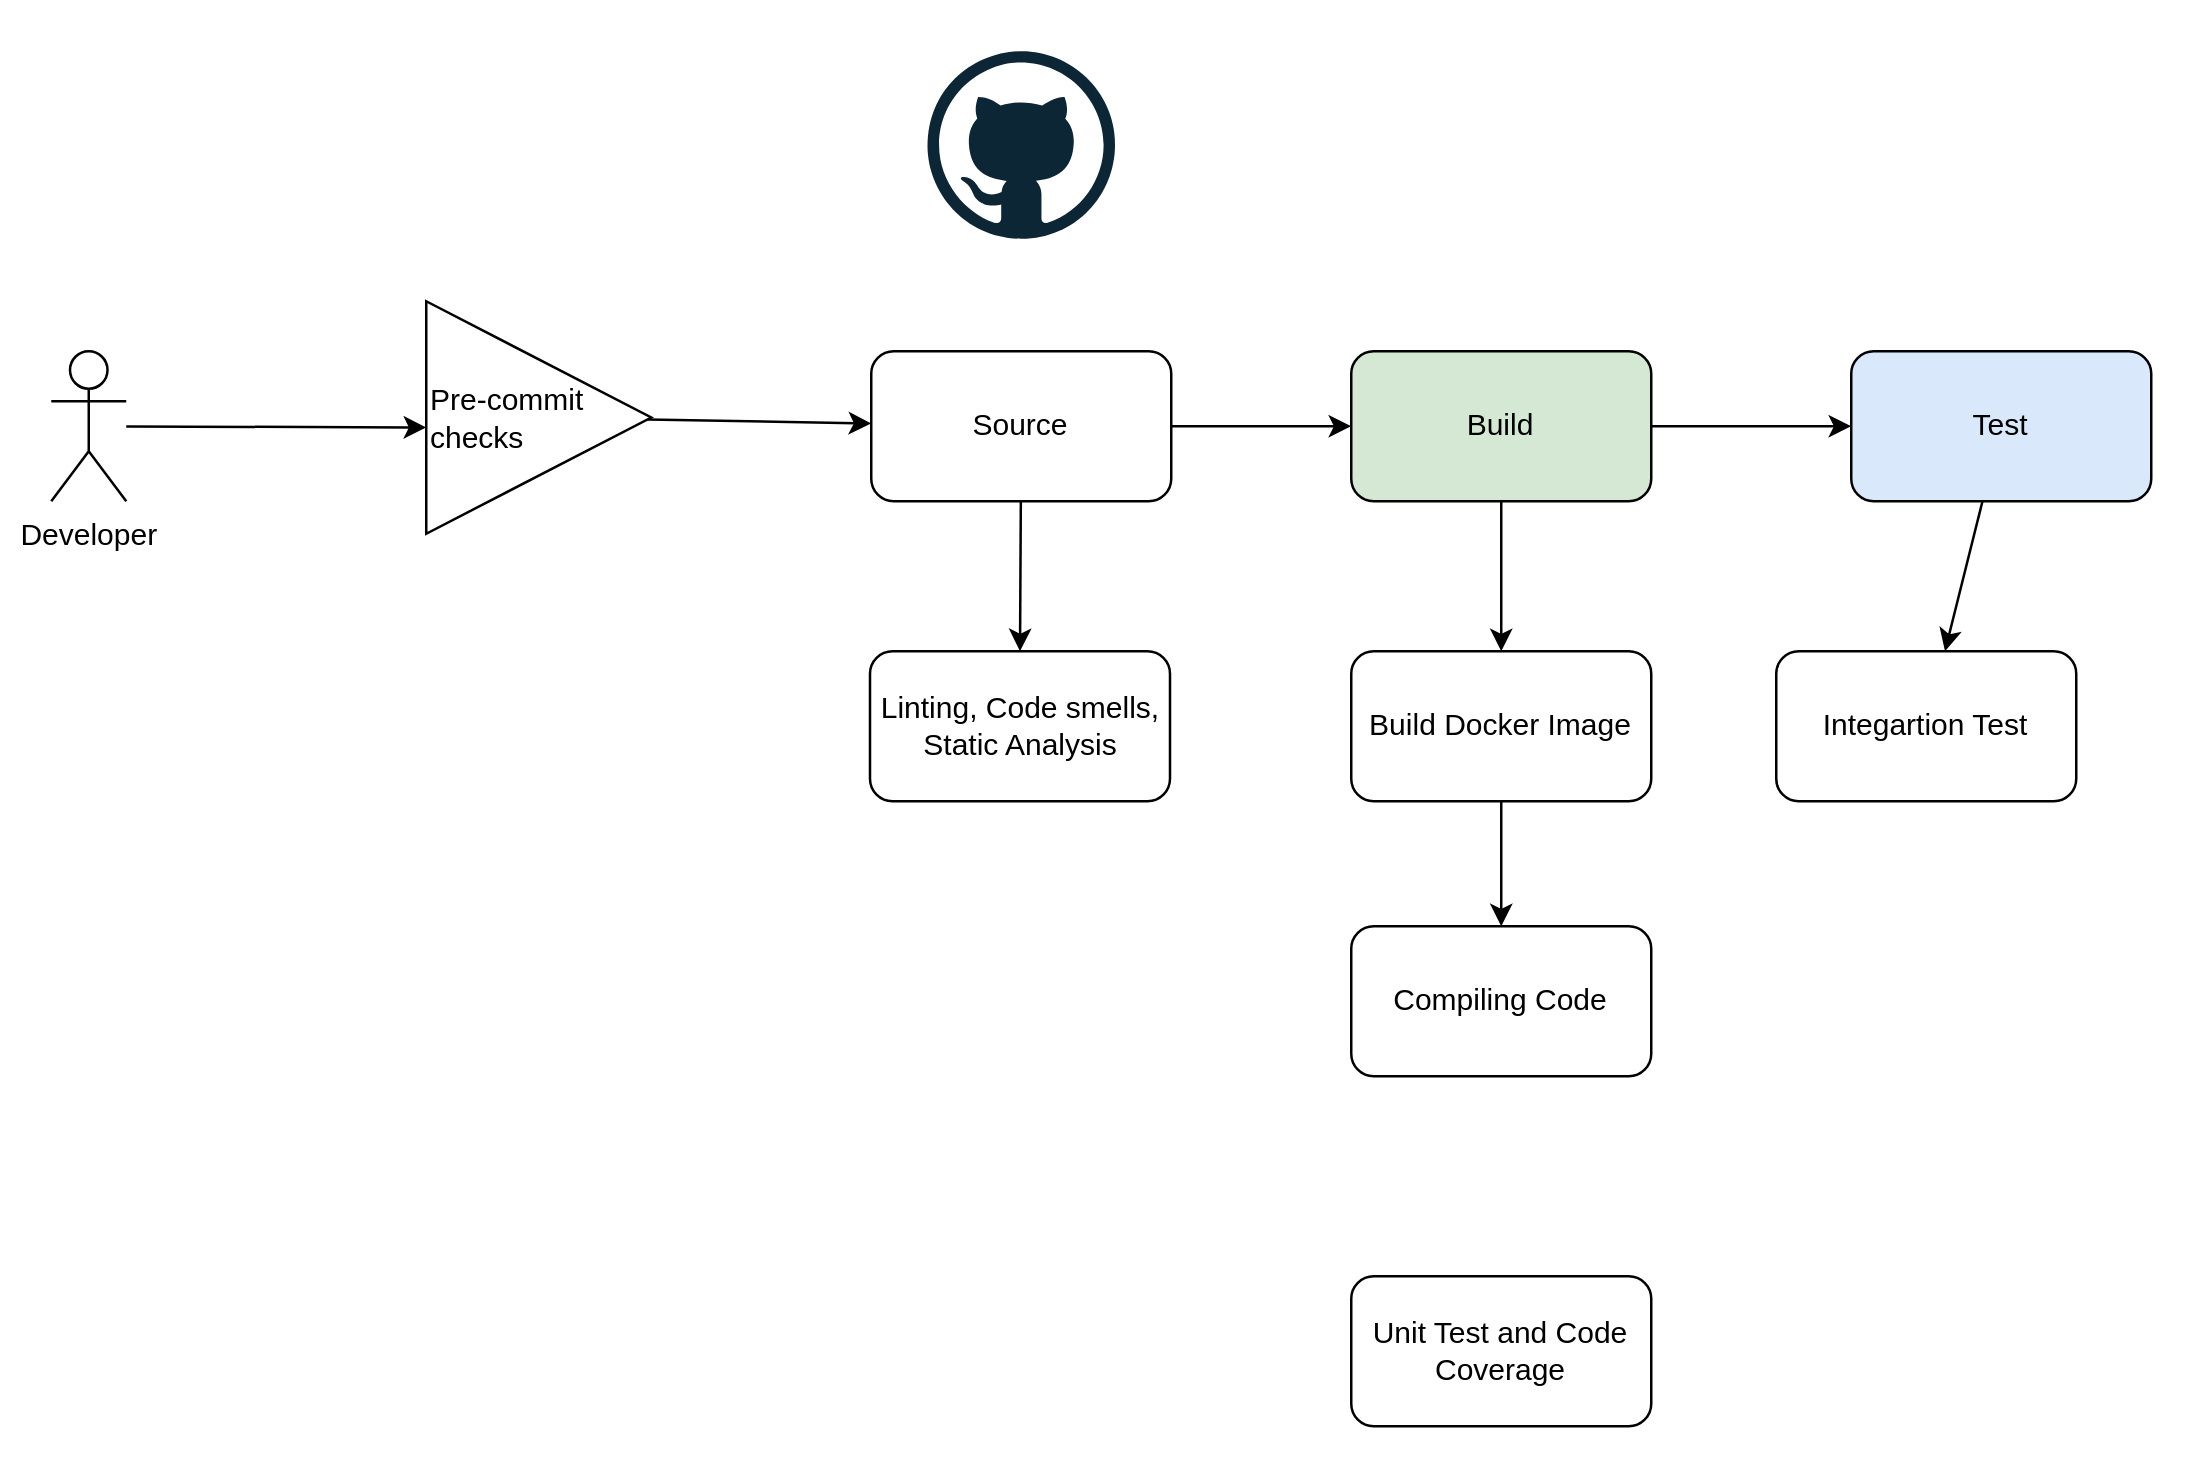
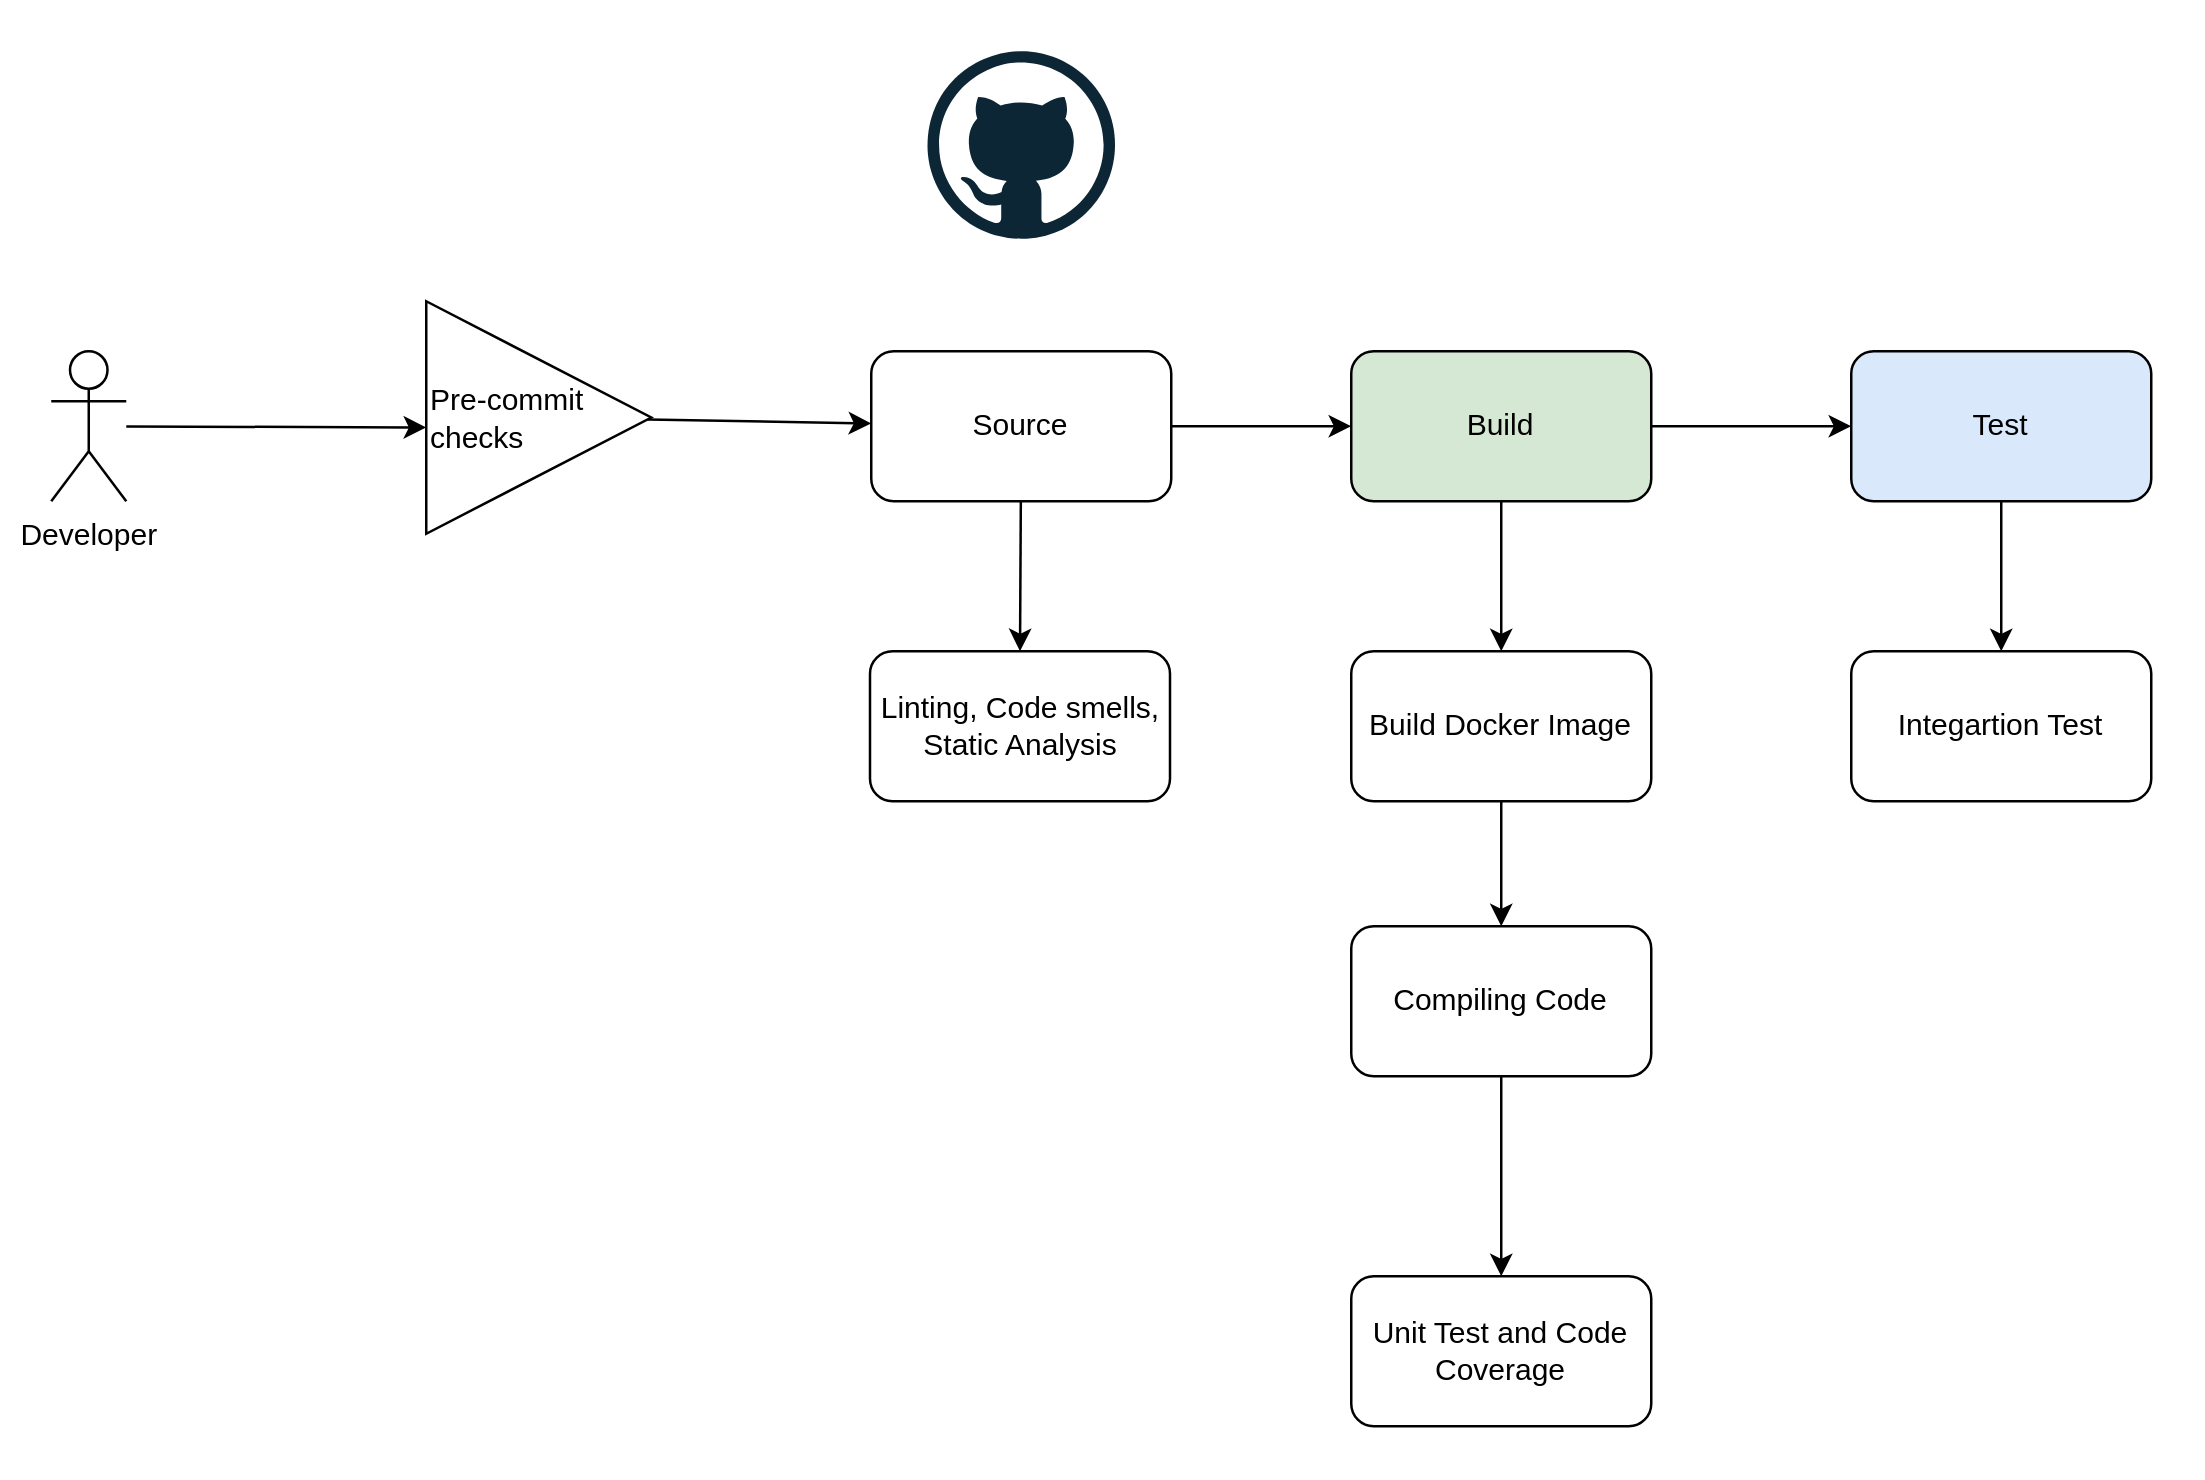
node "Integartion Test": moved (1926, 726) -> (2001, 726)
edge "Compiling Code" -> "Unit Test and Code Coverage": added
